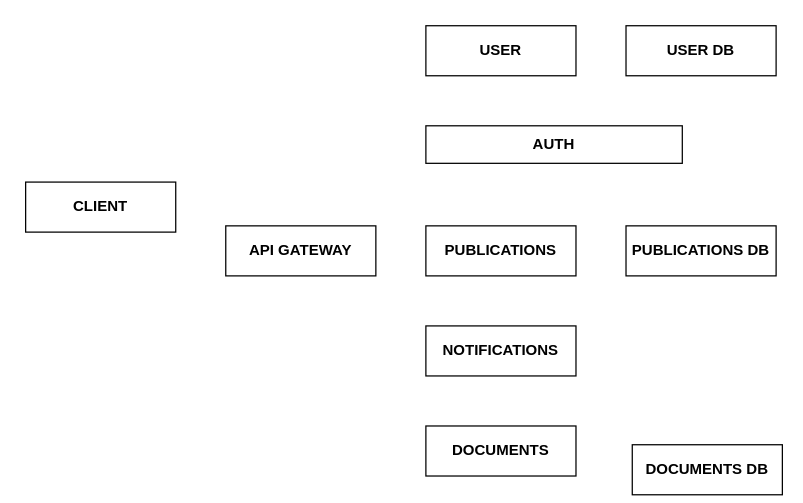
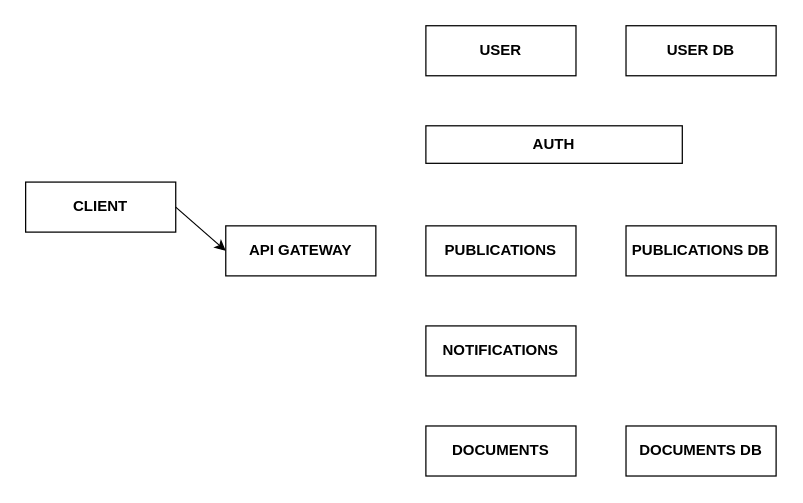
edge "CLIENT" -> "API GATEWAY": added
node "DOCUMENTS DB": moved (707, 469) -> (701, 451)
